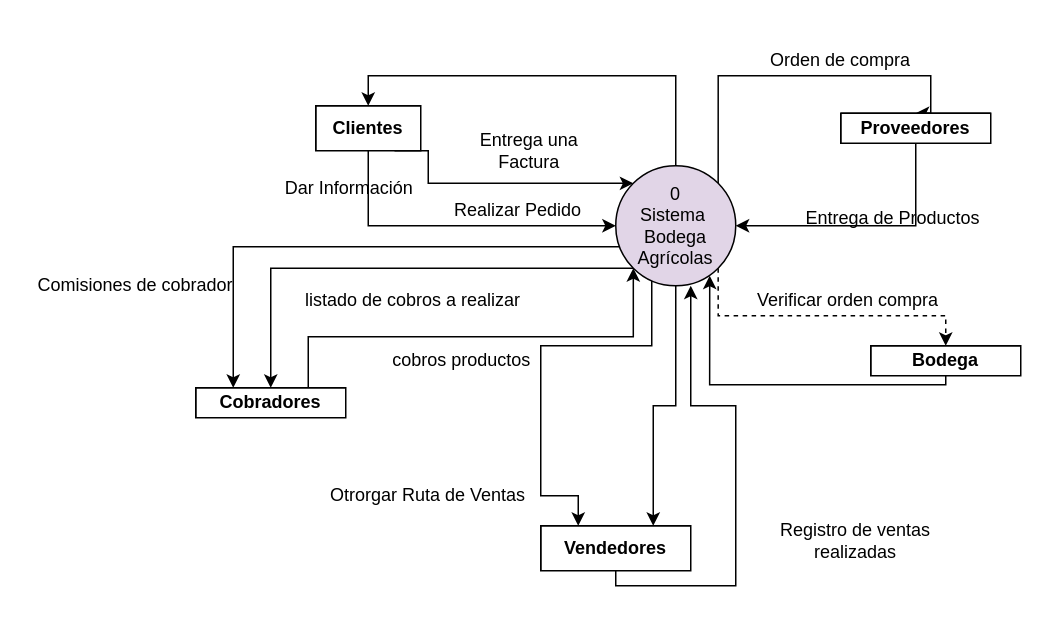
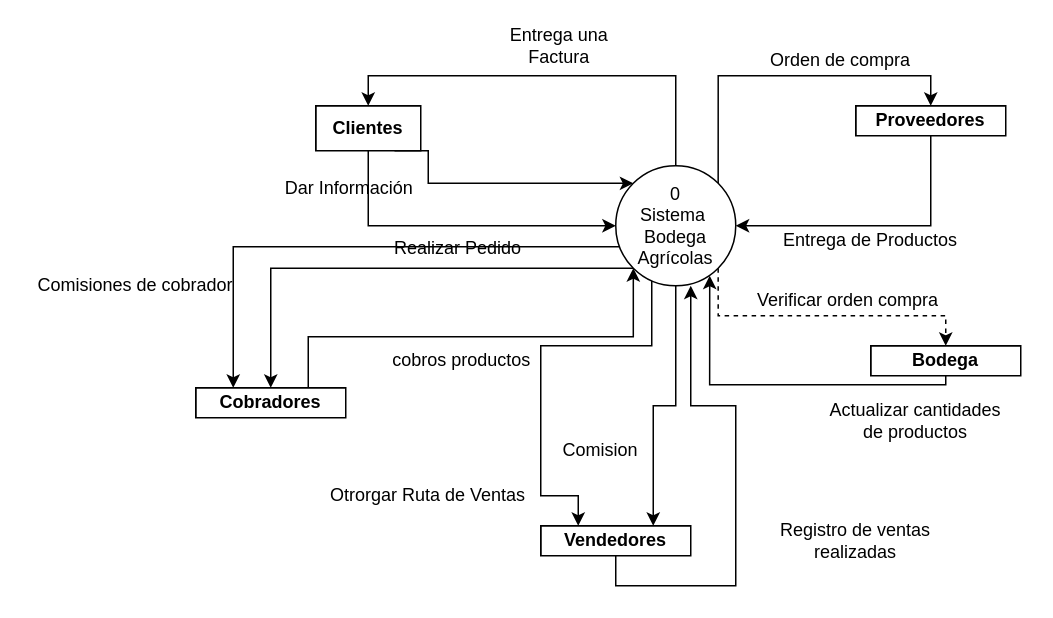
node "Proveedores": moved (916, 128) -> (931, 121)
node "Entrega una Factura": moved (530, 151) -> (560, 46)
node "Realizar Pedido": moved (518, 211) -> (458, 248)
node "Entrega de Productos": moved (893, 218) -> (871, 241)
node "0 Sistema Bodega Agrícolas": fillcolor #e1d5e7 -> #ffffff
node "listado de cobros a realizar": removed
node "Actualizar cantidades de productos": added
node "Comision": added
node "Vendedores": size 150x45 -> 150x30
